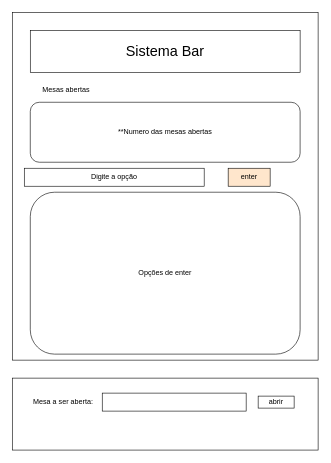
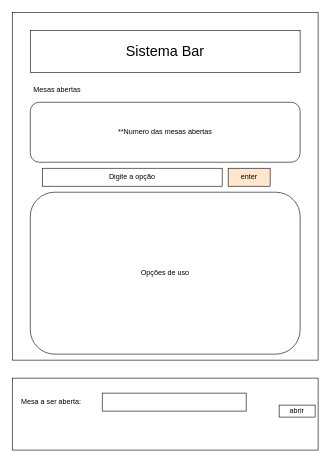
node "Mesas abertas": moved (66, 90) -> (57, 90)
node "Digite a opção": moved (114, 177) -> (132, 177)
node "Opções de enter": label "Opções de enter" -> "Opções de uso"
node "Mesa a ser aberta:": moved (63, 402) -> (51, 402)
node "abrir": moved (276, 402) -> (297, 411)
